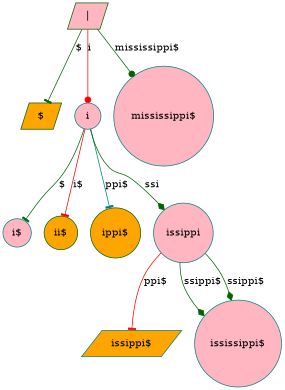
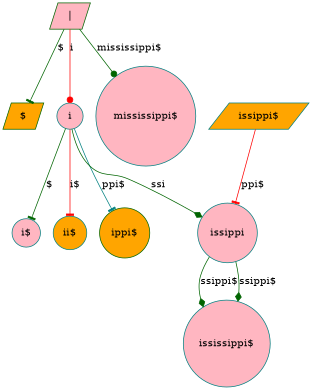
node "ii$": color darkgreen -> teal
edge "issippi" -> "issippi$": reversed
